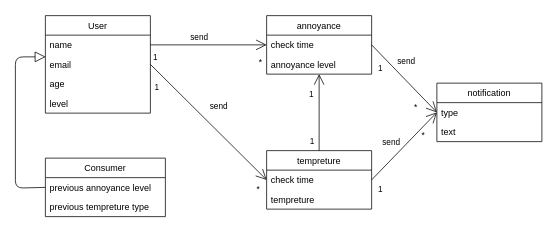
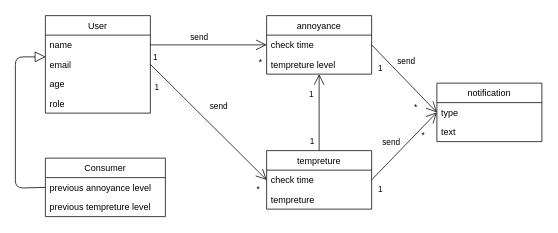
node "annoyance level": label "annoyance level" -> "tempreture level"
node "level": label "level" -> "role"
node "previous tempreture type": label "previous tempreture type" -> "previous tempreture level"
